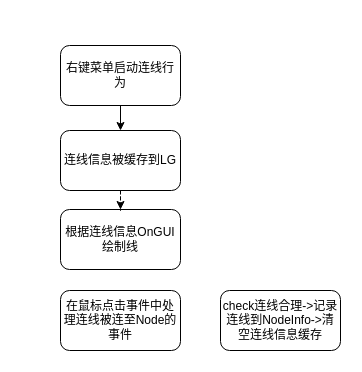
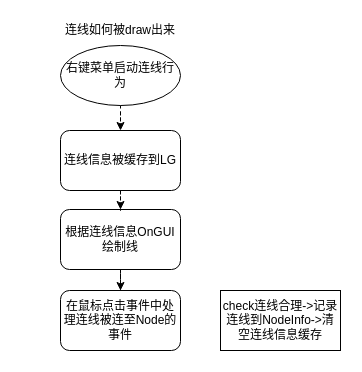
node "连线如何被draw出来": added
node "右键菜单启动连线行为": shape rounded rectangle -> ellipse
edge "右键菜单启动连线行为" -> "连线信息被缓存到LG": style solid -> dashed
edge "根据连线信息OnGUI绘制线" -> "在鼠标点击事件中处理连线被连至Node的事件": added
node "check连线合理->记录连线到NodeInfo->清空连线信息缓存": shape rounded rectangle -> rectangle
